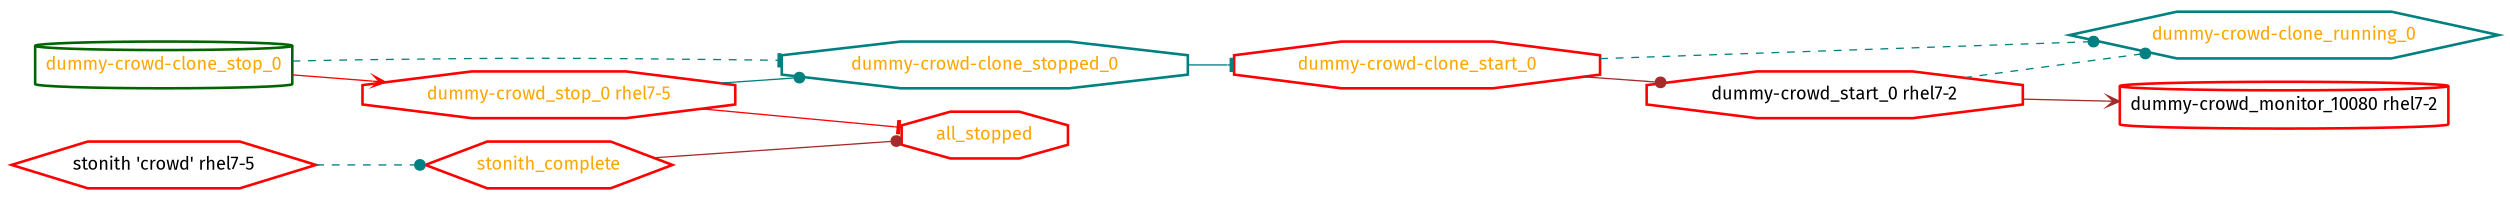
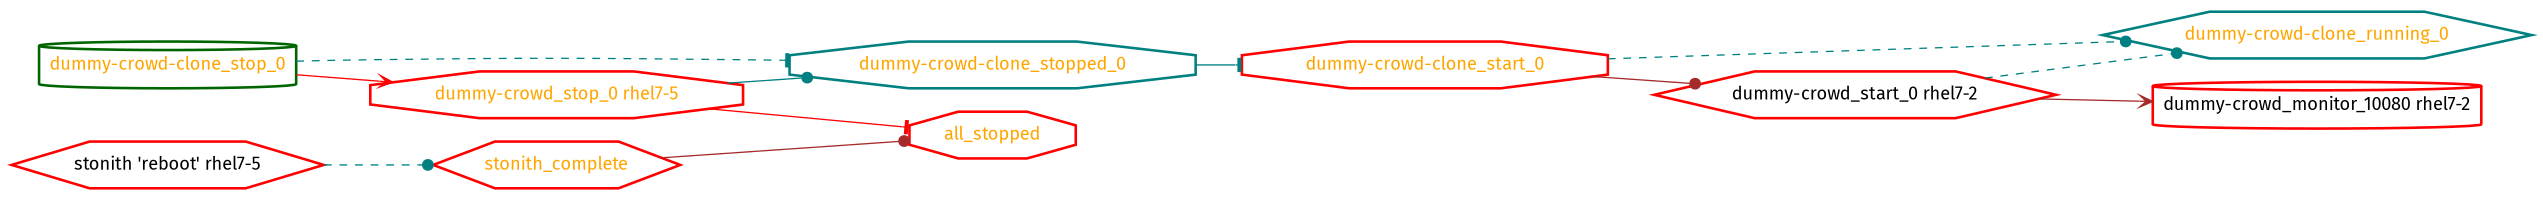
node "dummy-crowd_start_0 rhel7-2": shape octagon -> hexagon
node "stonith 'crowd' rhel7-5": label "stonith 'crowd' rhel7-5" -> "stonith 'reboot' rhel7-5"
